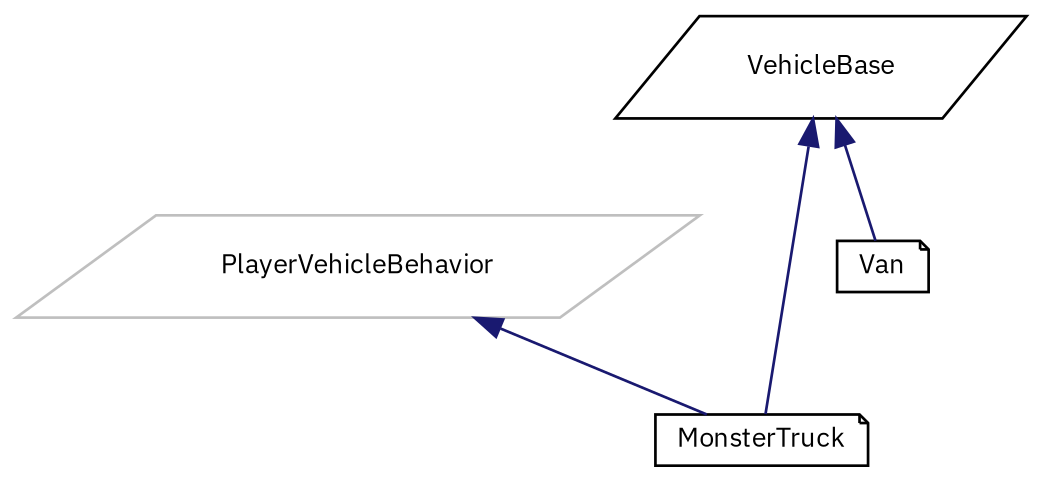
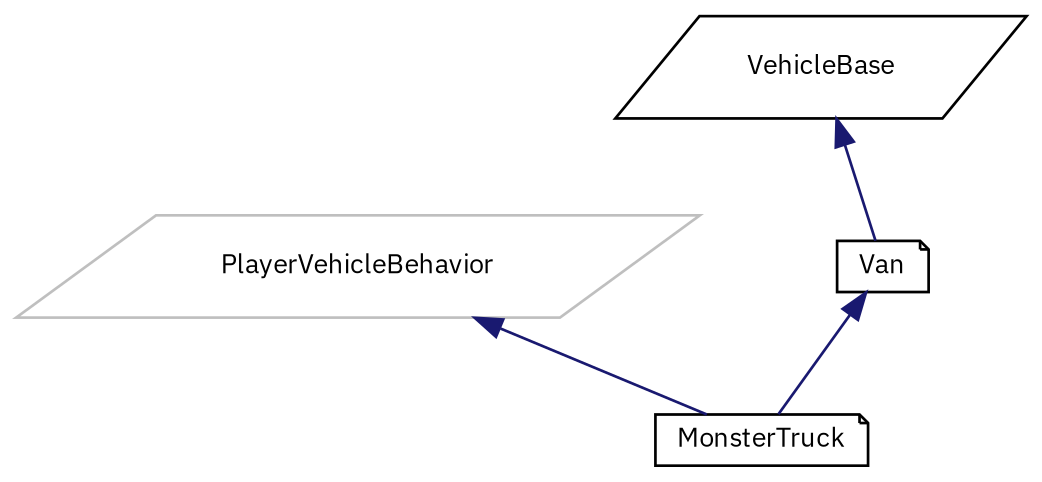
edge "MonsterTruck" -> "VehicleBase": now "MonsterTruck" -> "Van"
